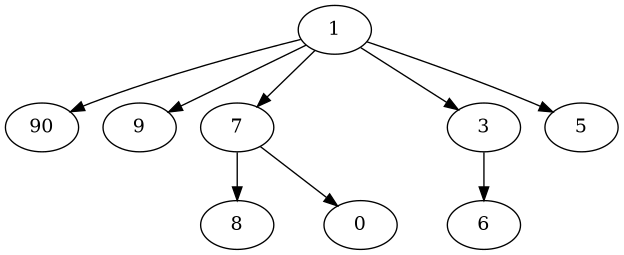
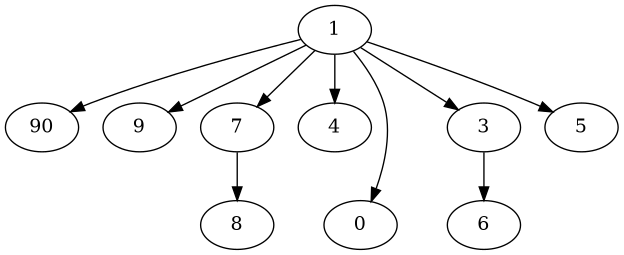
node "4": added
edge "7" -> "0": now "1" -> "0"
